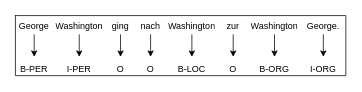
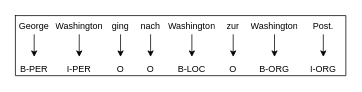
node "George.": label "George." -> "Post."
